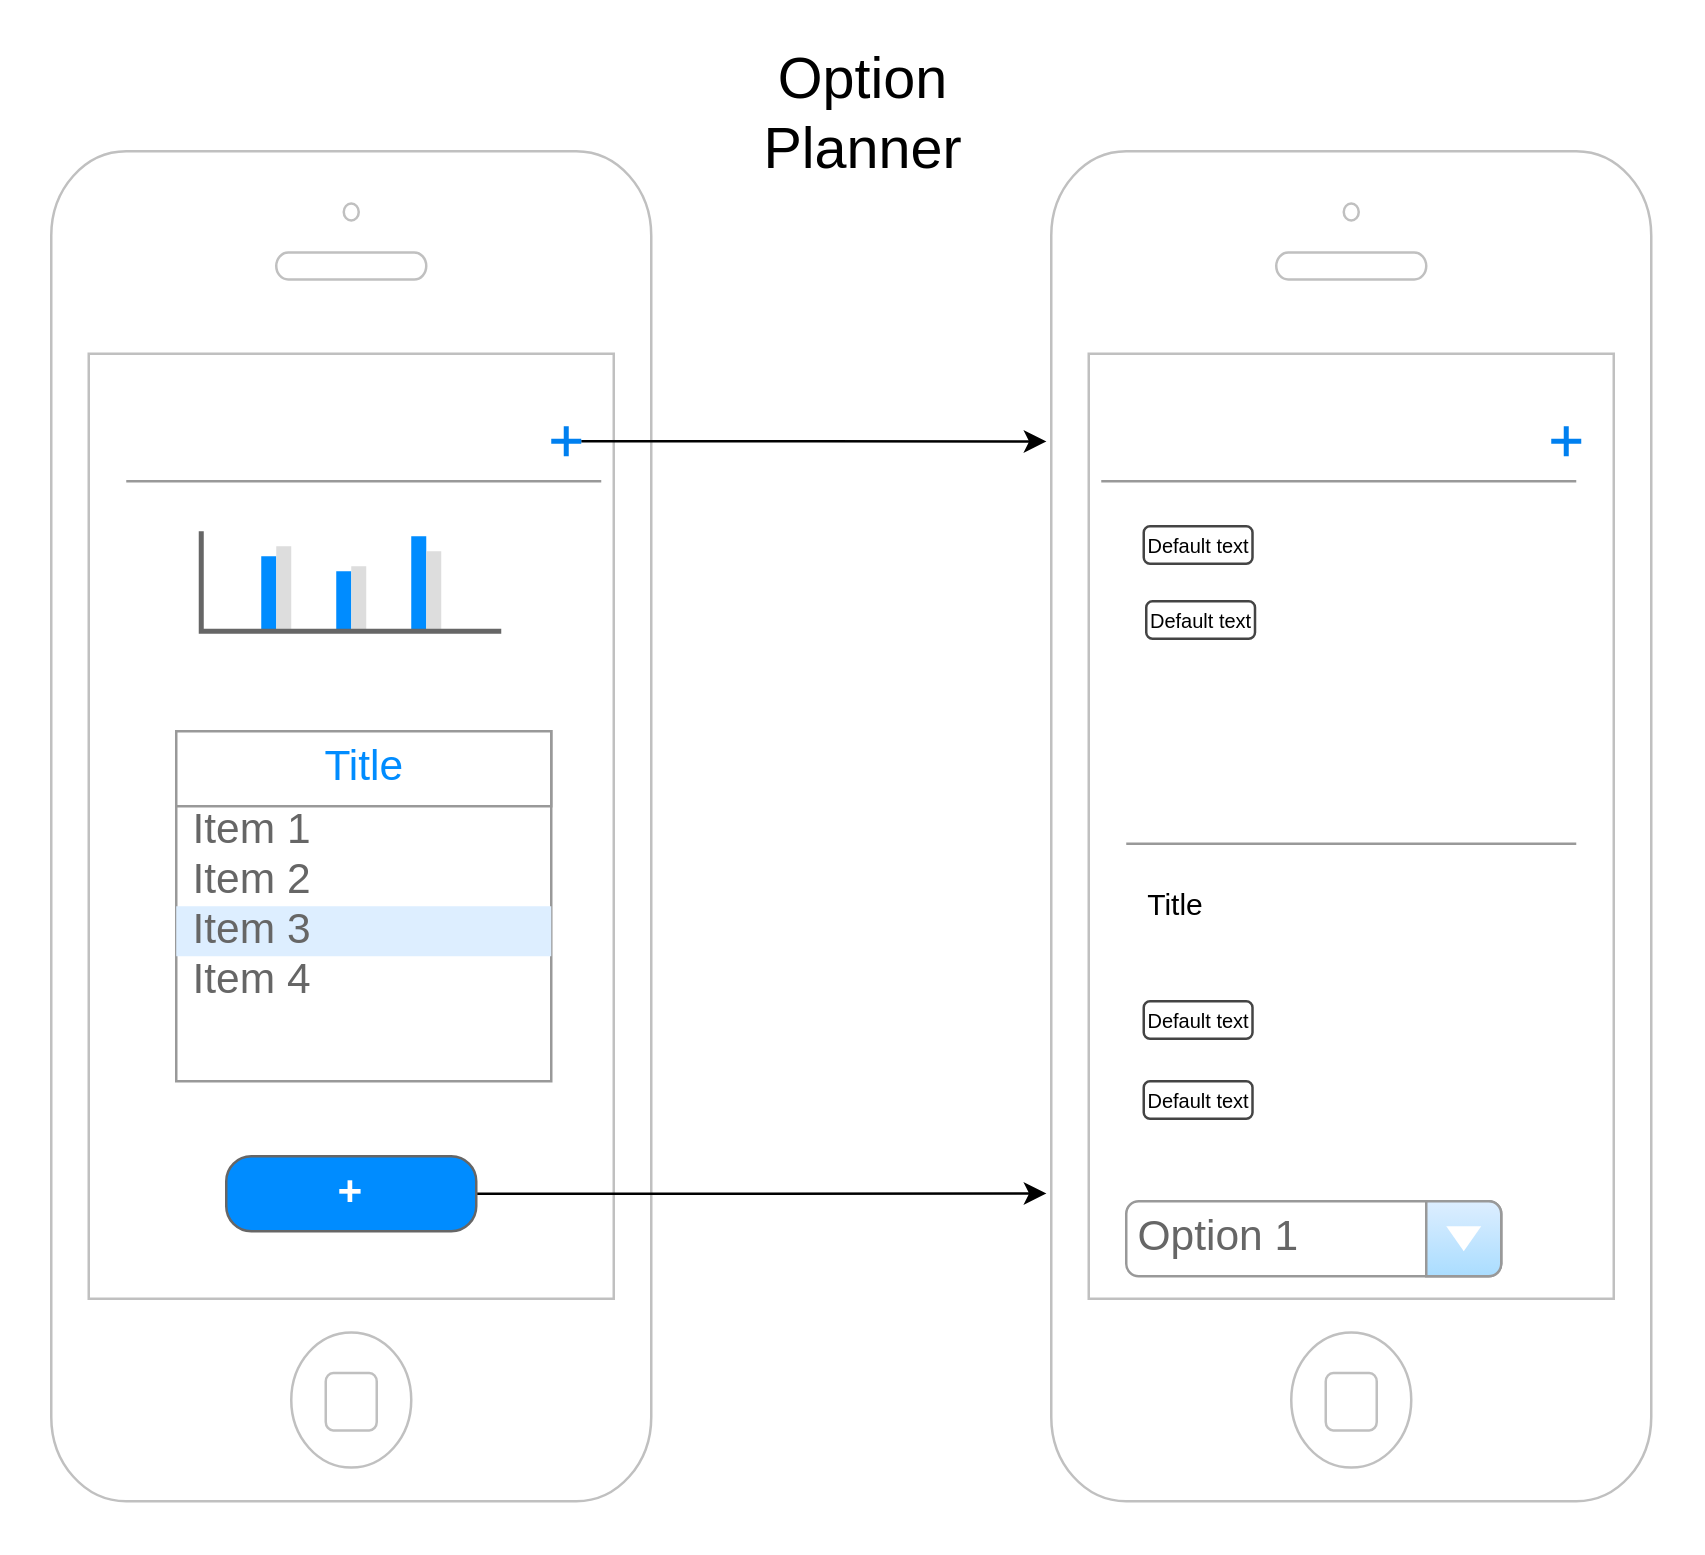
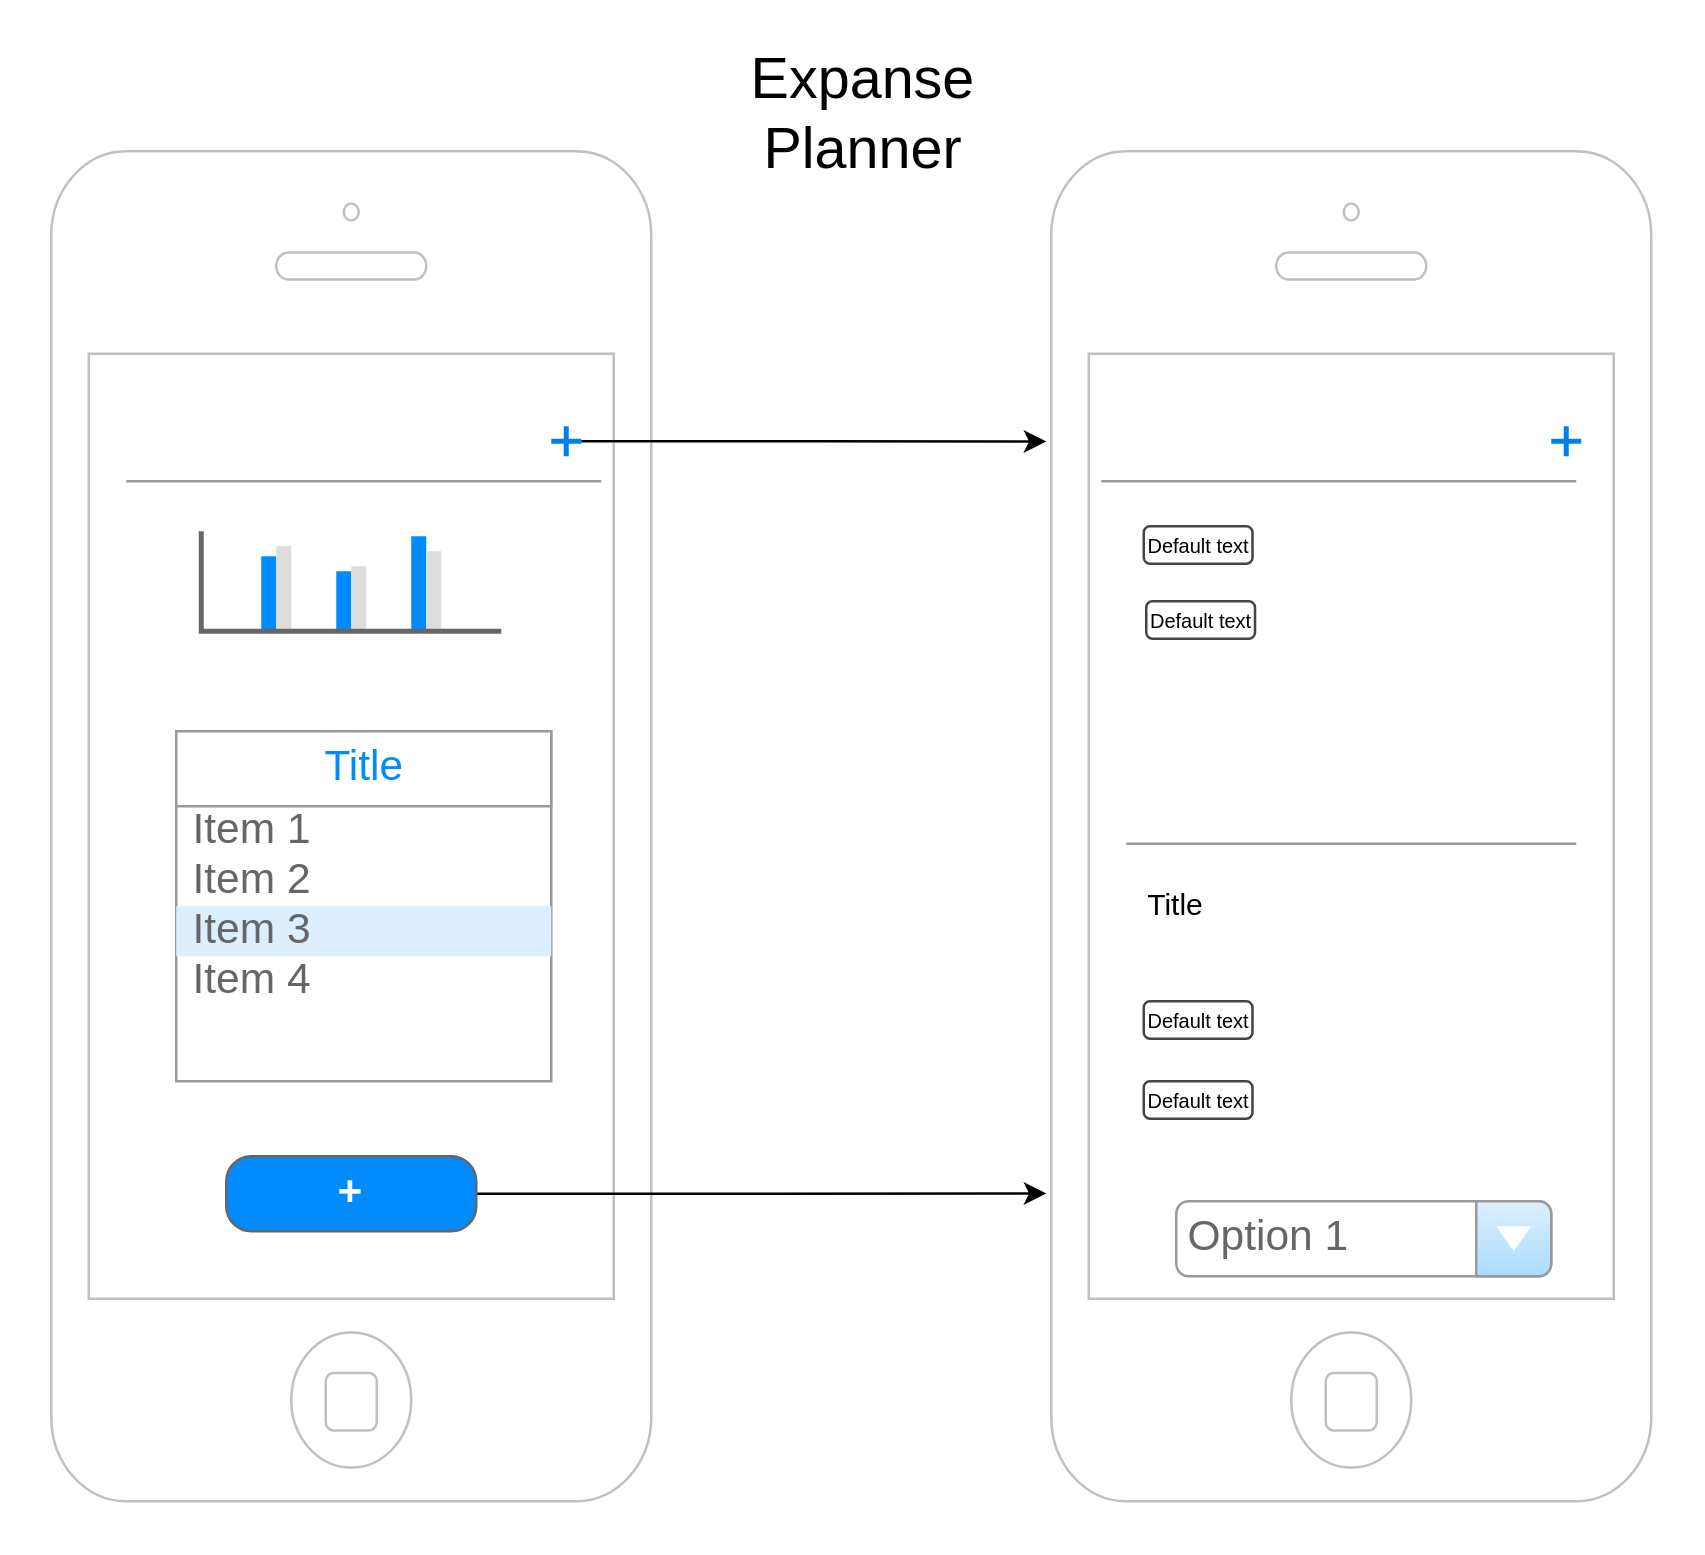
node "Option Planner": label "Option Planner" -> "Expanse Planner"
node "Option 1": moved (1314, 1239) -> (1364, 1239)
